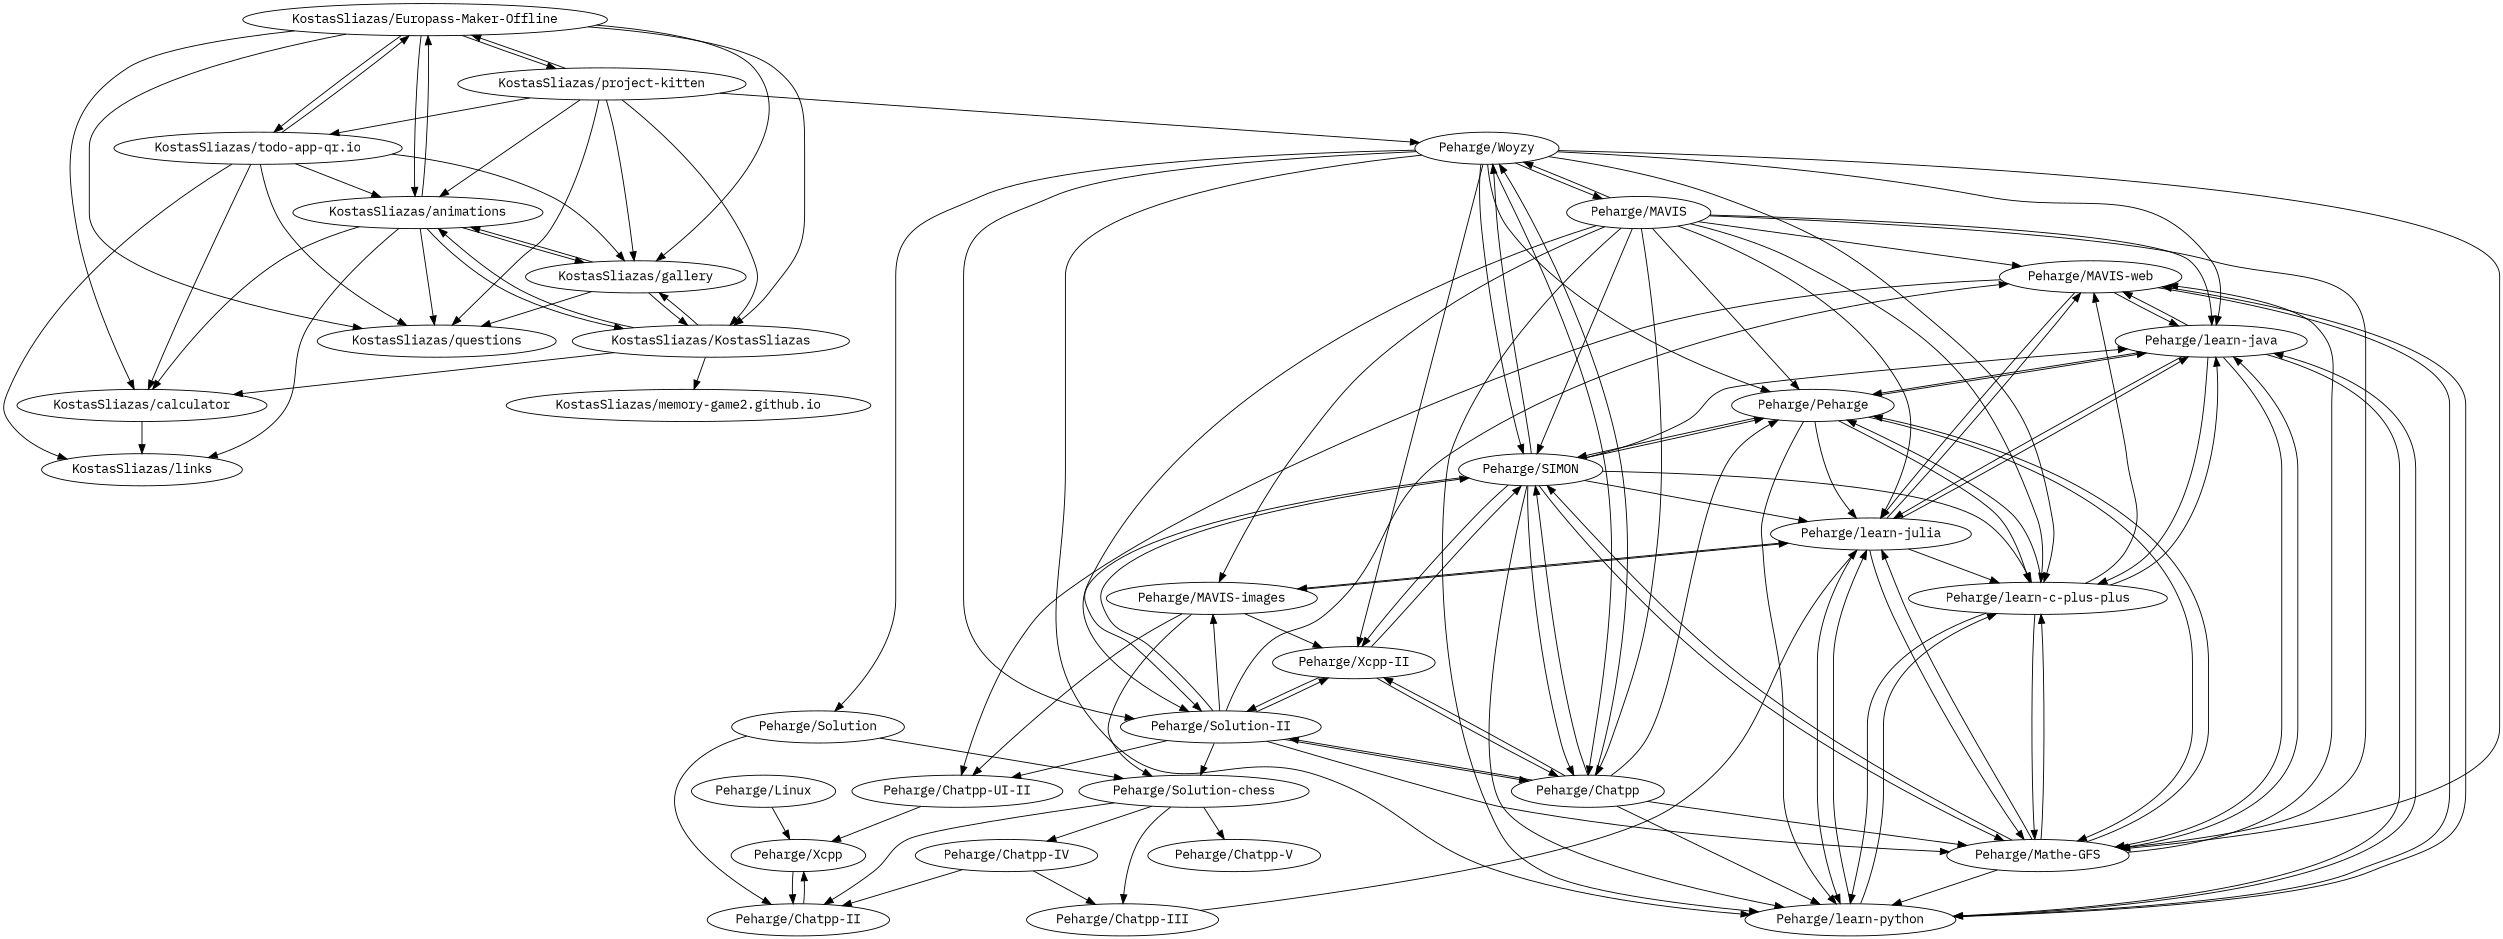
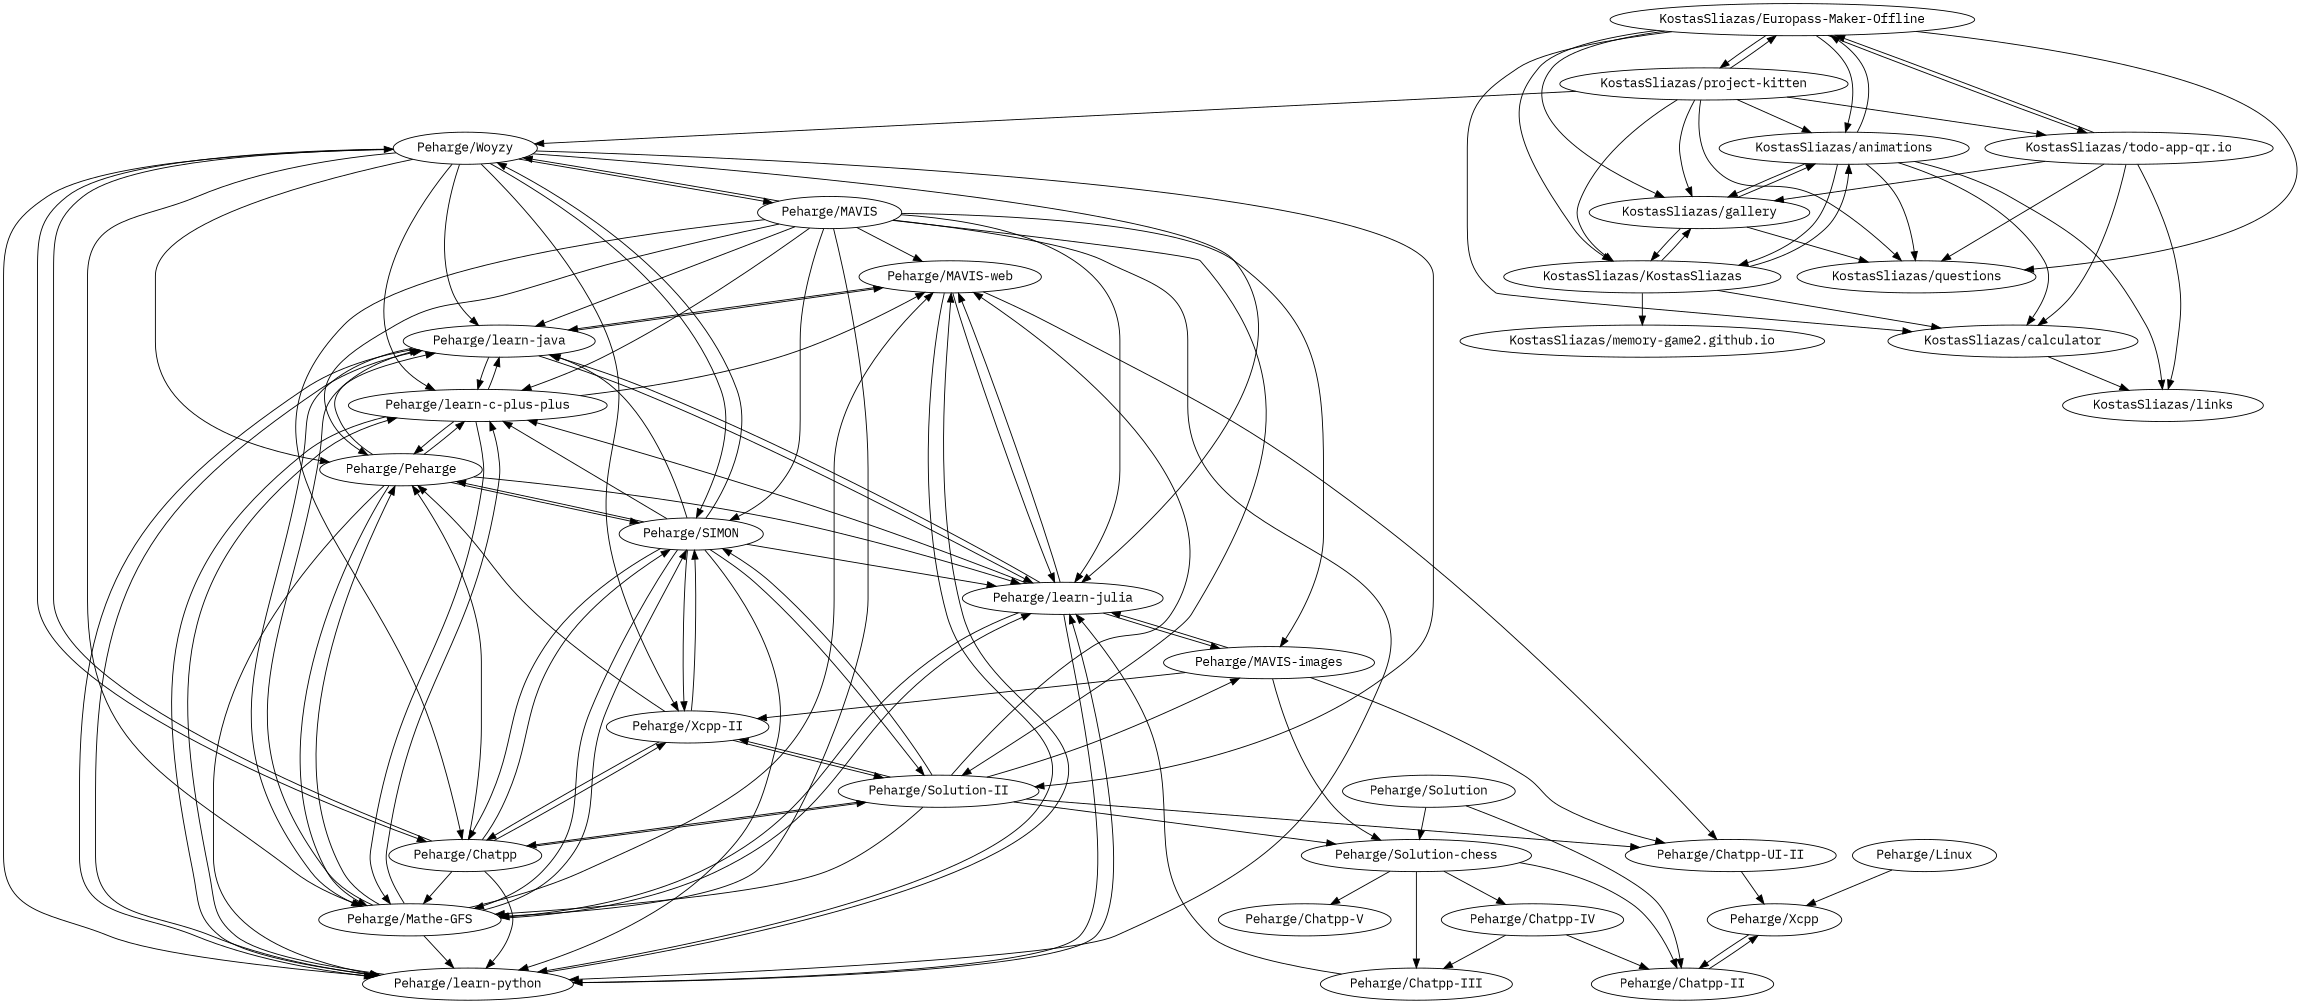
edge "KostasSliazas/todo-app-qr.io" -> "KostasSliazas/animations": removed
edge "Peharge/Woyzy" -> "Peharge/Solution": now "Peharge/Woyzy" -> "Peharge/learn-julia"
edge "Peharge/learn-java" -> "Peharge/Peharge": now "Peharge/Xcpp-II" -> "Peharge/Peharge"
